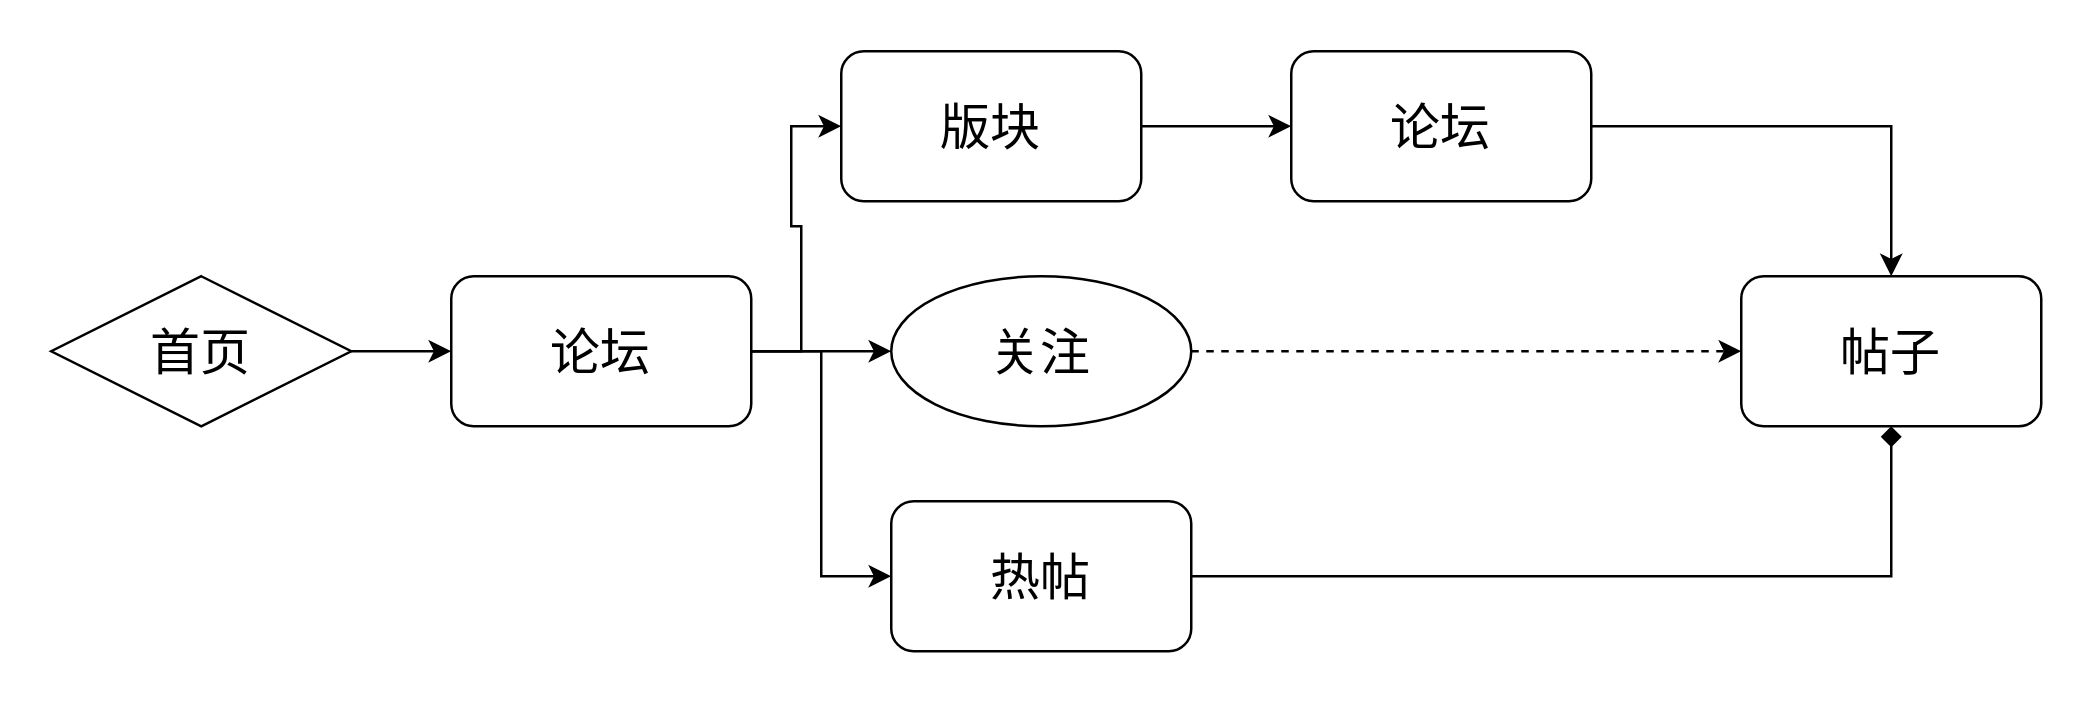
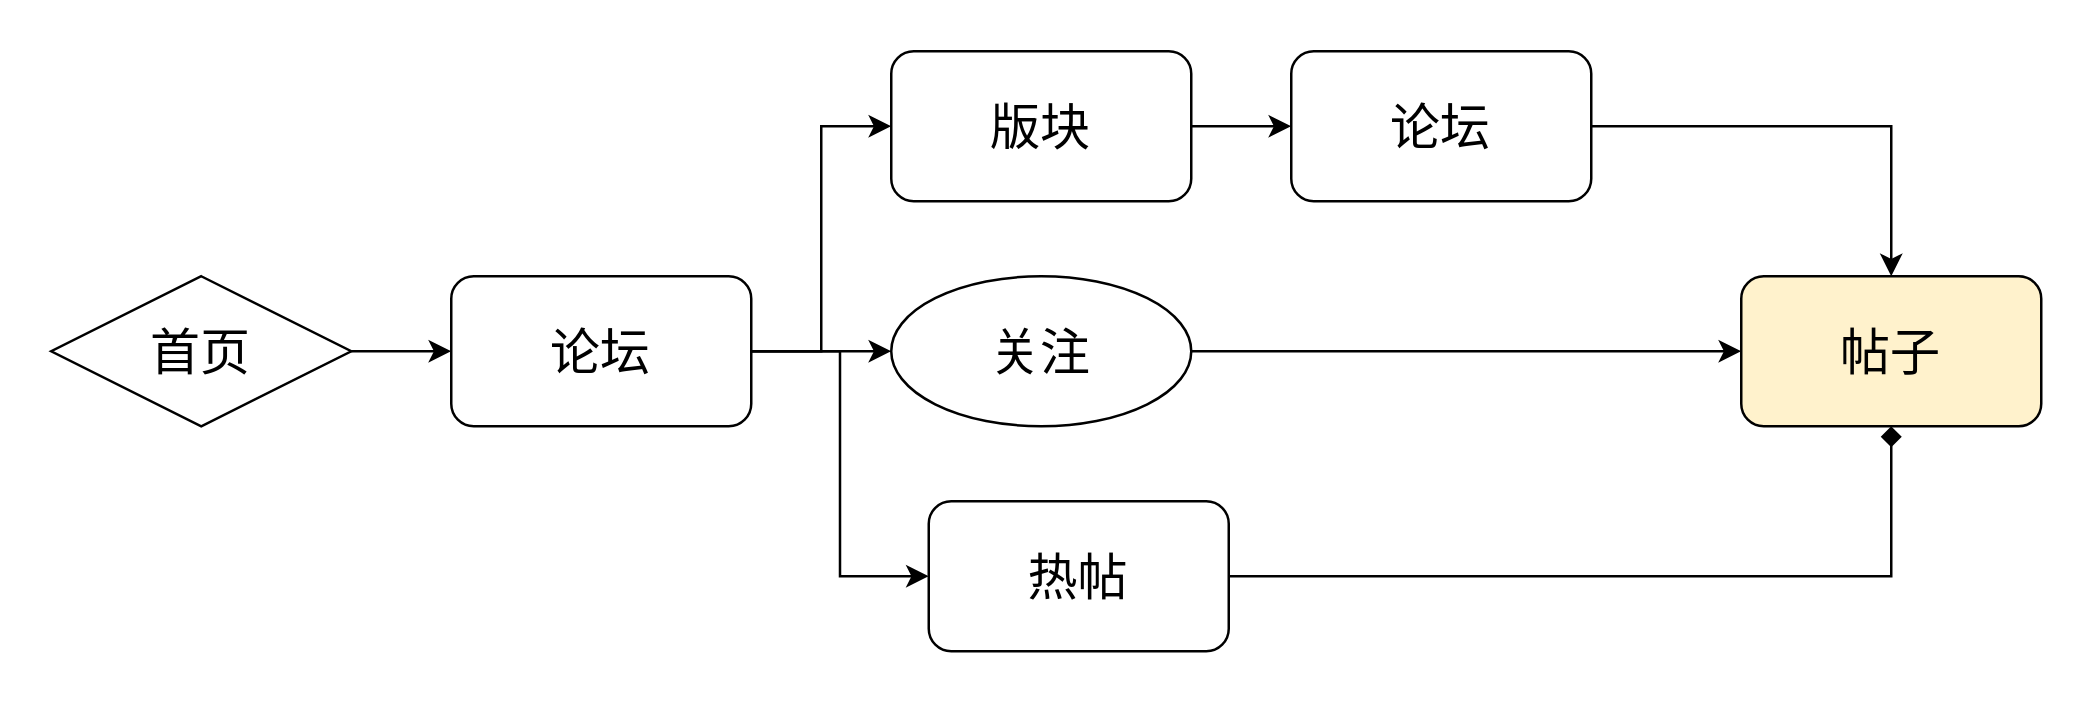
node "版块": moved (991, 126) -> (1041, 126)
edge "关注" -> "帖子": style dashed -> solid
node "帖子": fillcolor #ffffff -> #fff2cc
node "热帖": moved (1041, 576) -> (1079, 576)
